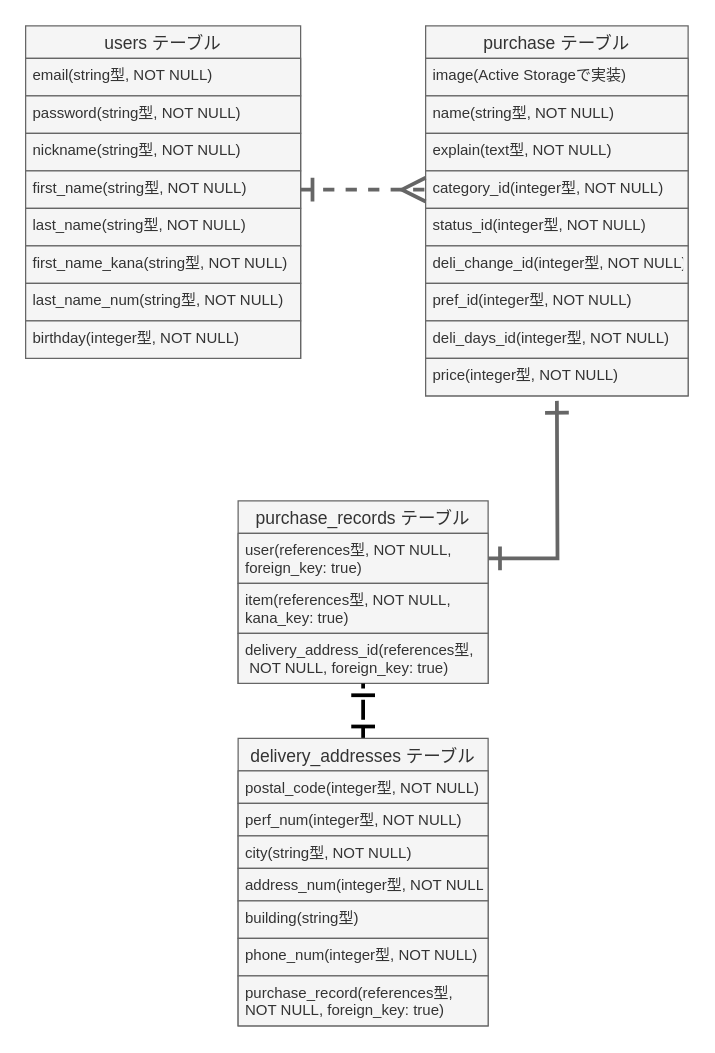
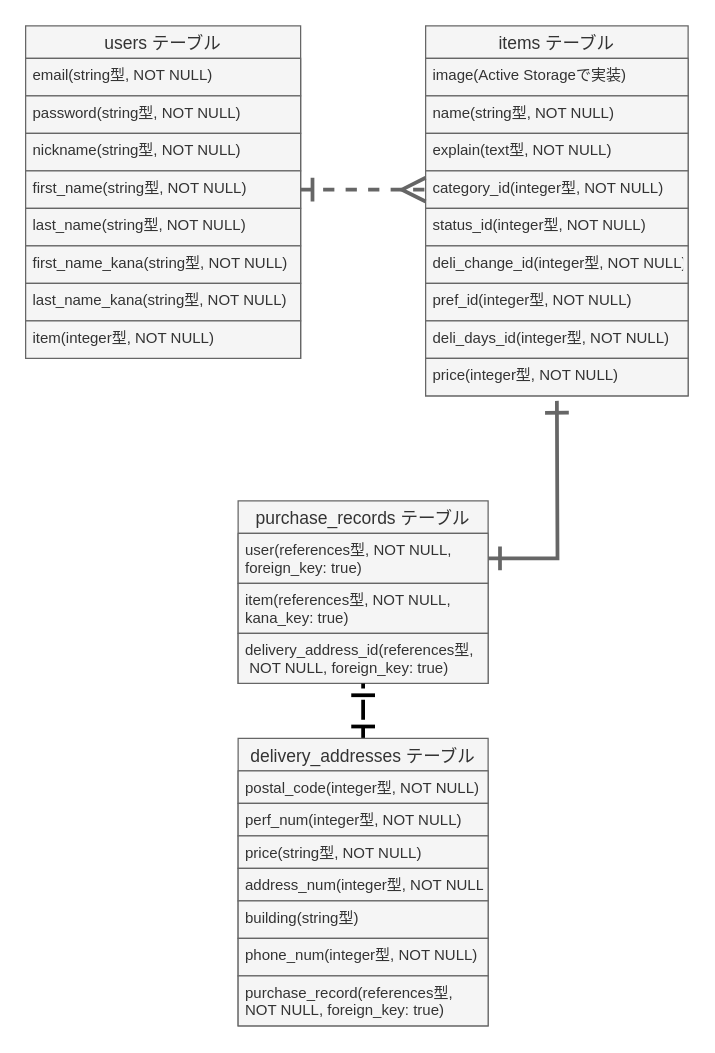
node "purchase テーブル": label "purchase テーブル" -> "items テーブル"
node "last_name_num(string型, NOT NULL)": label "last_name_num(string型, NOT NULL)" -> "last_name_kana(string型, NOT NULL)"
node "birthday(integer型, NOT NULL)": label "birthday(integer型, NOT NULL)" -> "item(integer型, NOT NULL)"
node "city(string型, NOT NULL)": label "city(string型, NOT NULL)" -> "price(string型, NOT NULL)"
